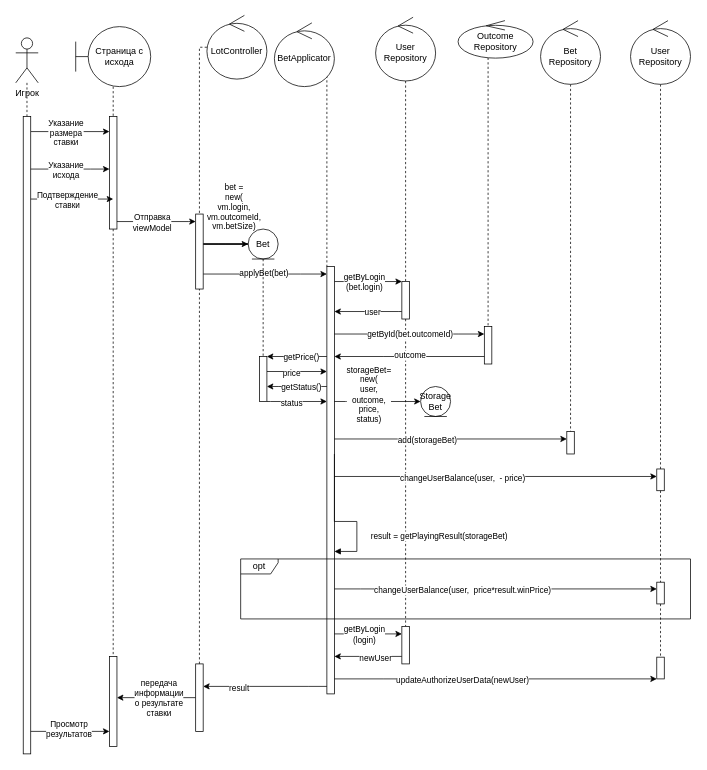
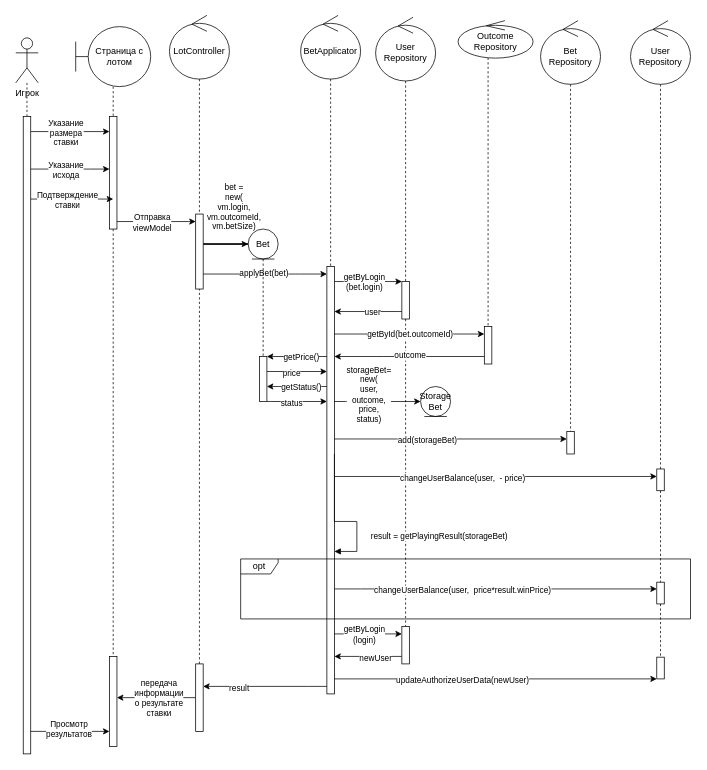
node "LotController": moved (237, 47) -> (199, 47)
node "BetApplicator": moved (304, 55) -> (330, 47)
node "Страница с исхода": label "Страница с исхода" -> "Страница с лотом"
